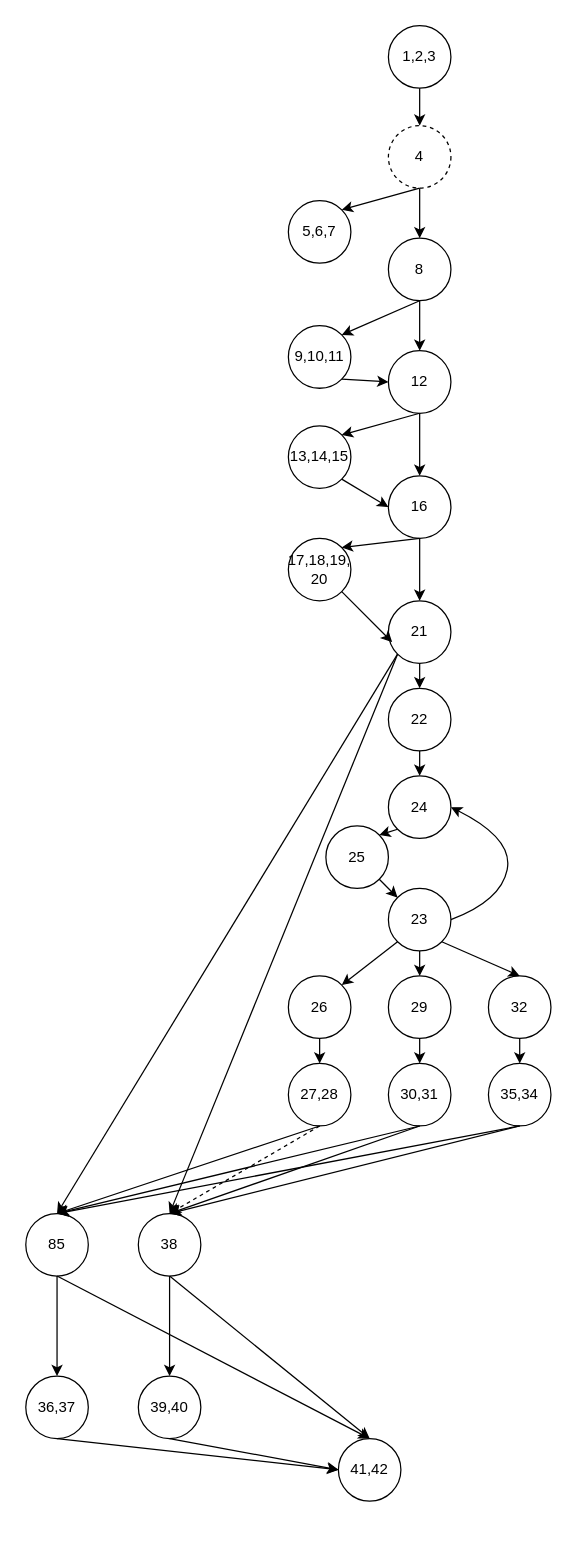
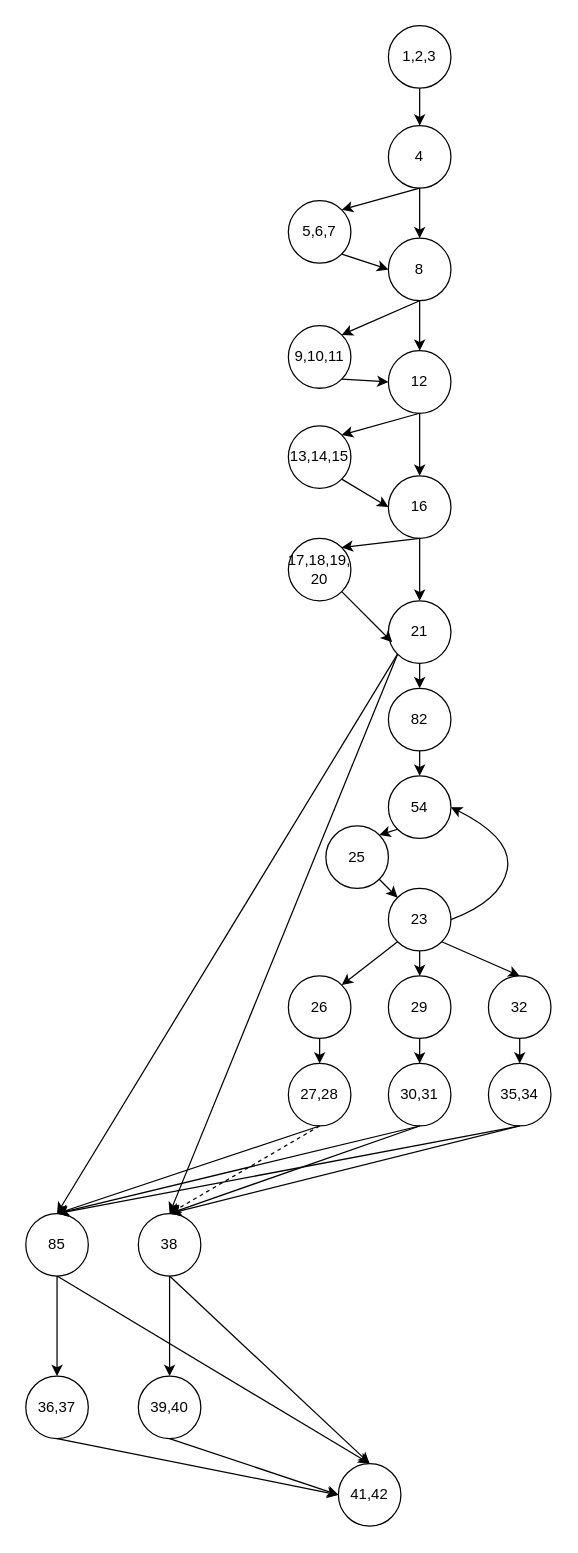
node "4": style dashed -> solid
edge "5,6,7" -> "8": added
node "22": label "22" -> "82"
node "24": label "24" -> "54"
node "41,42": moved (369, 1469) -> (369, 1494)
